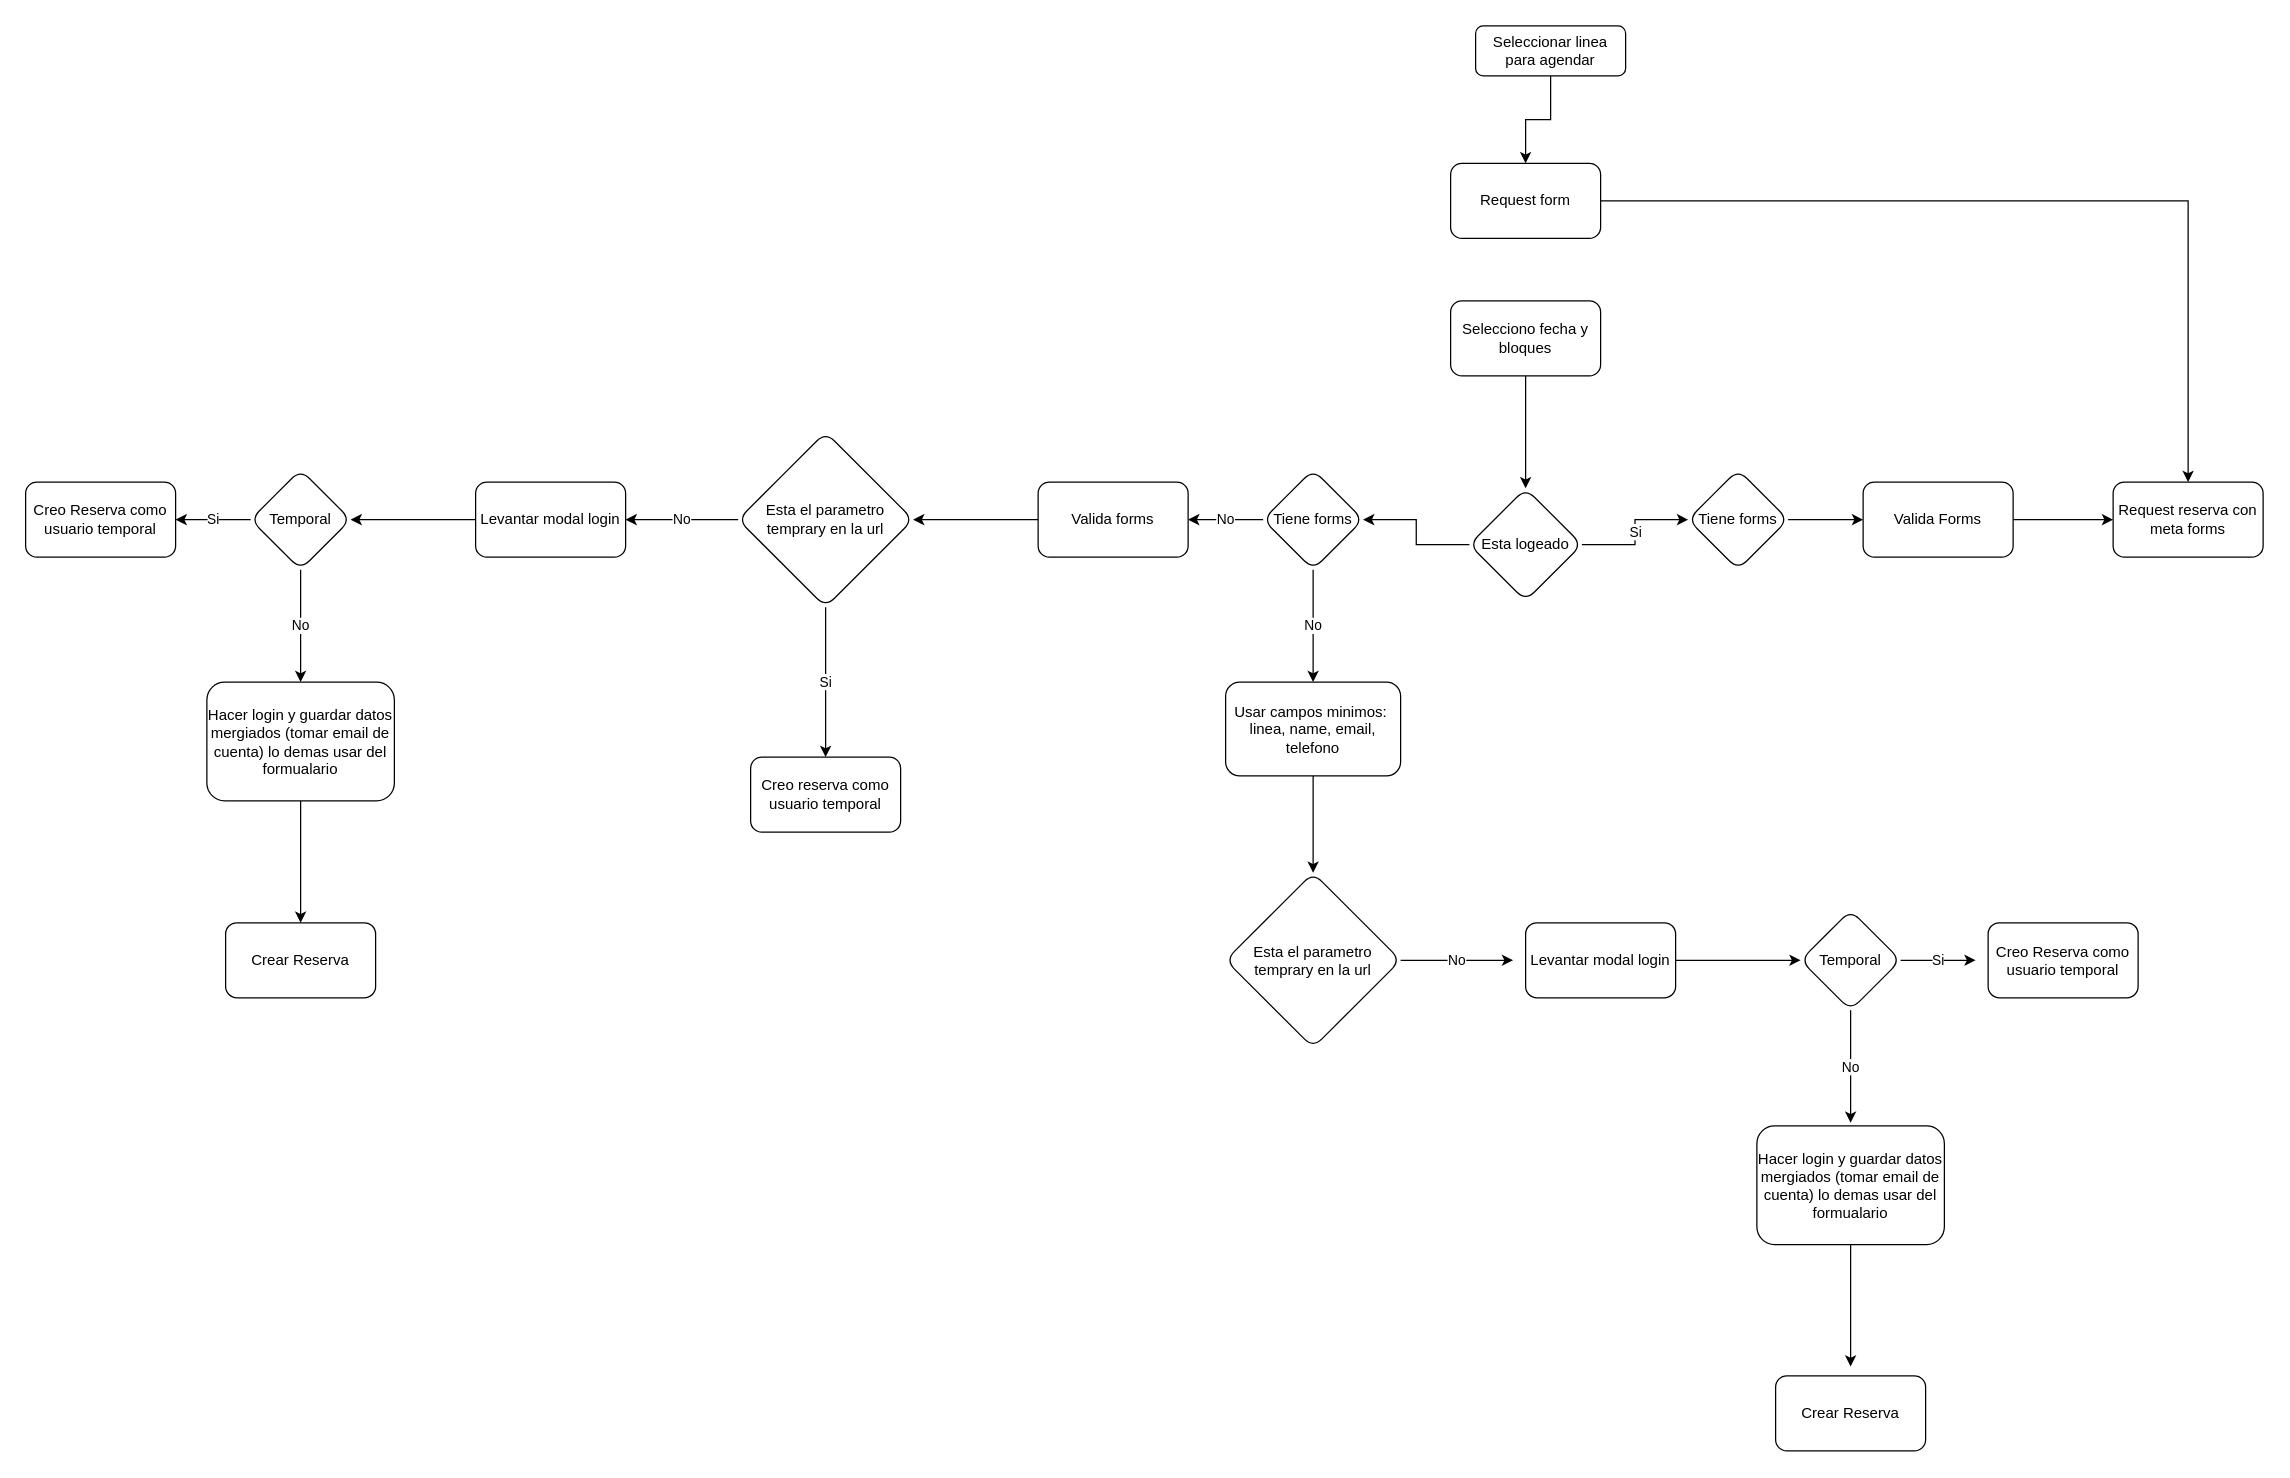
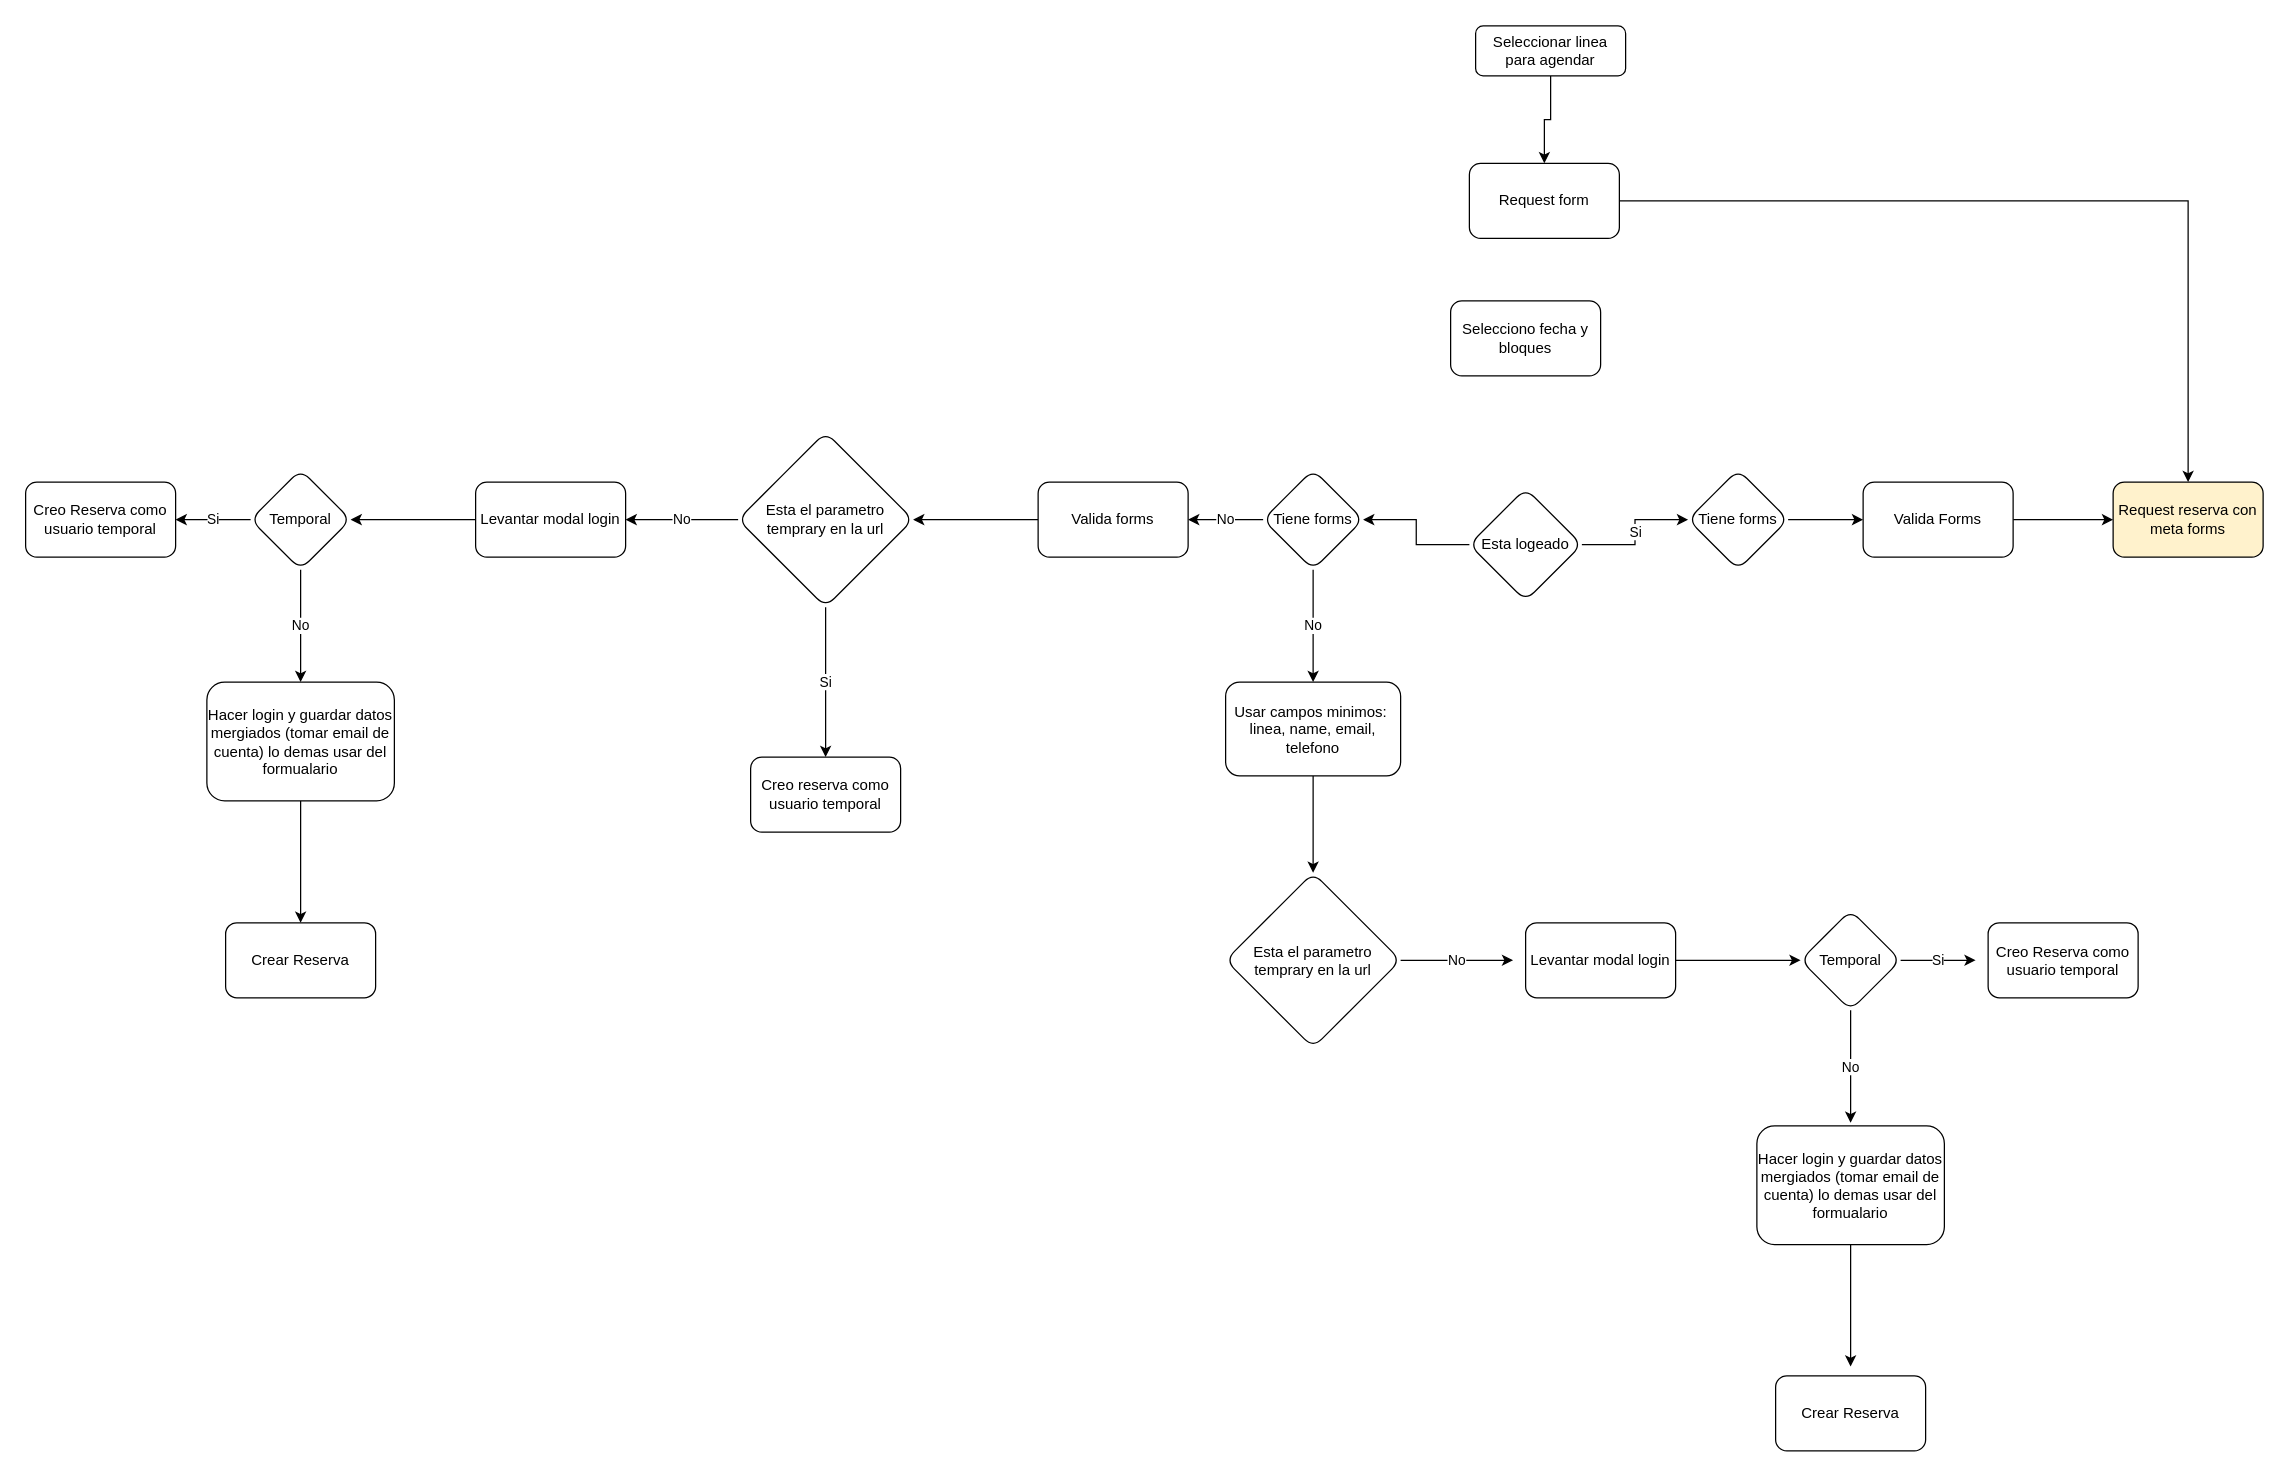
node "Request form": moved (1526, 201) -> (1544, 201)
edge "Selecciono fecha y bloques" -> "Esta logeado": removed
node "Request reserva con meta forms": fillcolor #ffffff -> #fff2cc
